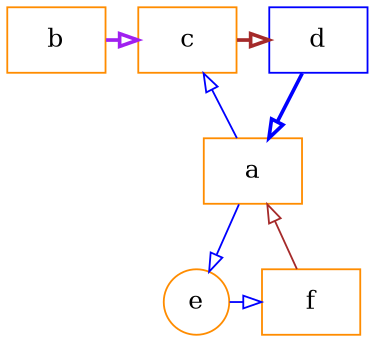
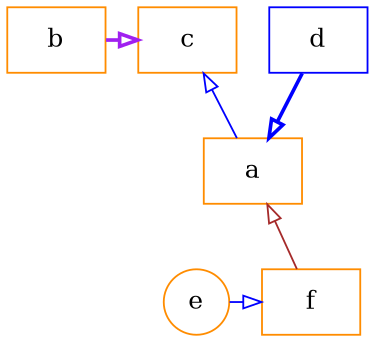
edge "c" -> "d": removed
edge "a" -> "e": removed
